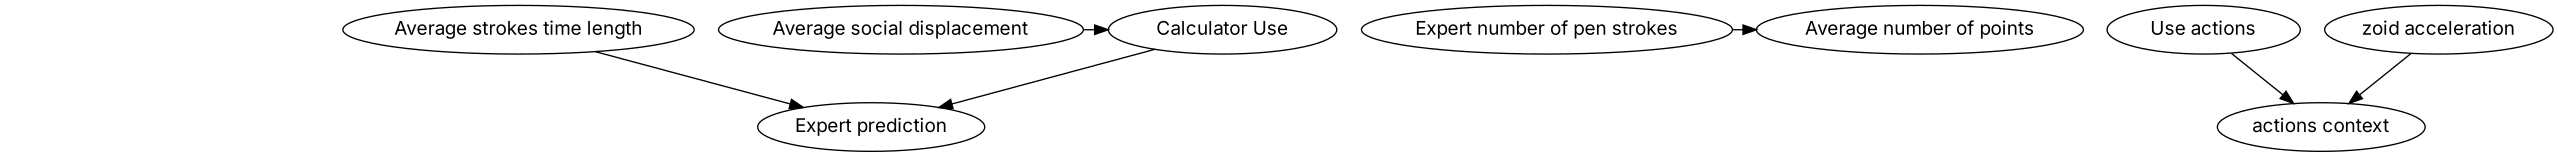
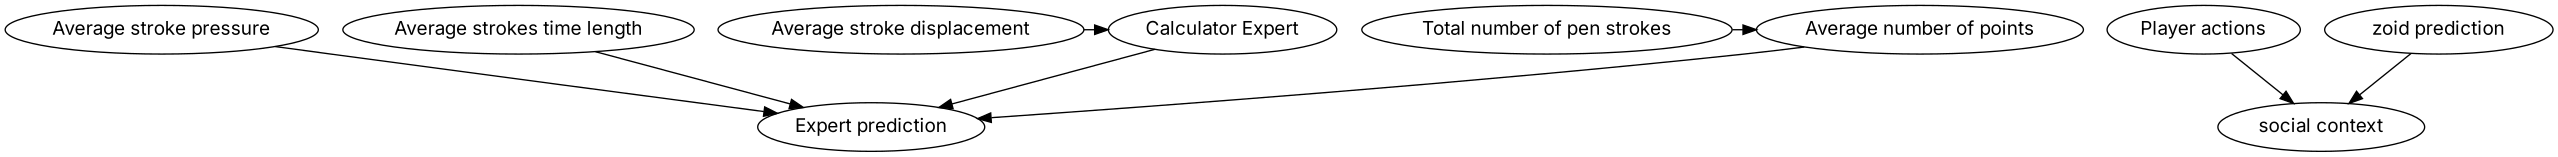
node "Average stroke pressure": added
node "Average social displacement": label "Average social displacement" -> "Average stroke displacement"
node "Calculator Use": label "Calculator Use" -> "Calculator Expert"
node "Expert number of pen strokes": label "Expert number of pen strokes" -> "Total number of pen strokes"
node "Use actions": label "Use actions" -> "Player actions"
node "zoid acceleration": label "zoid acceleration" -> "zoid prediction"
edge "Average number of points" -> "Expert prediction": added
node "actions context": label "actions context" -> "social context"
